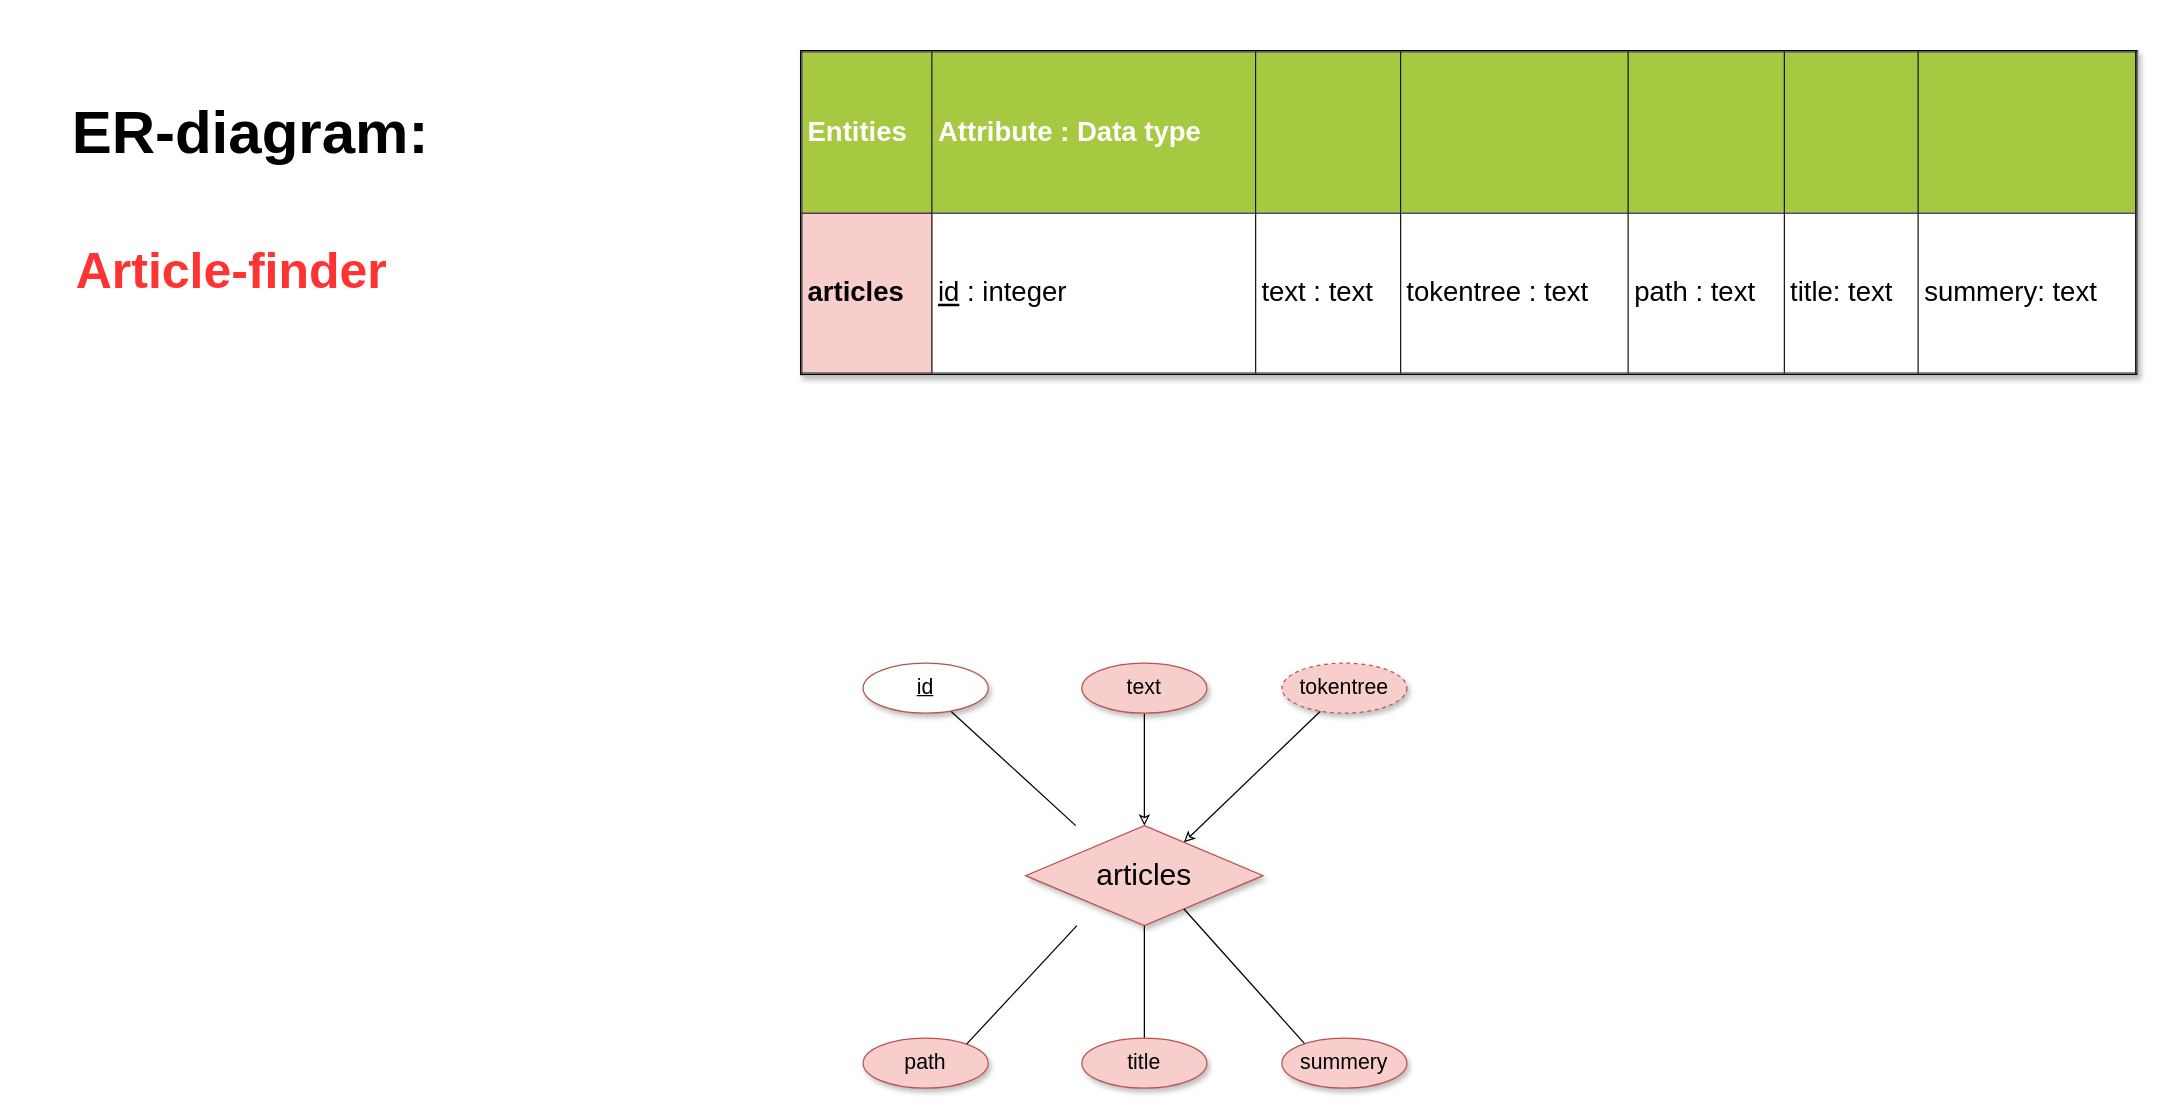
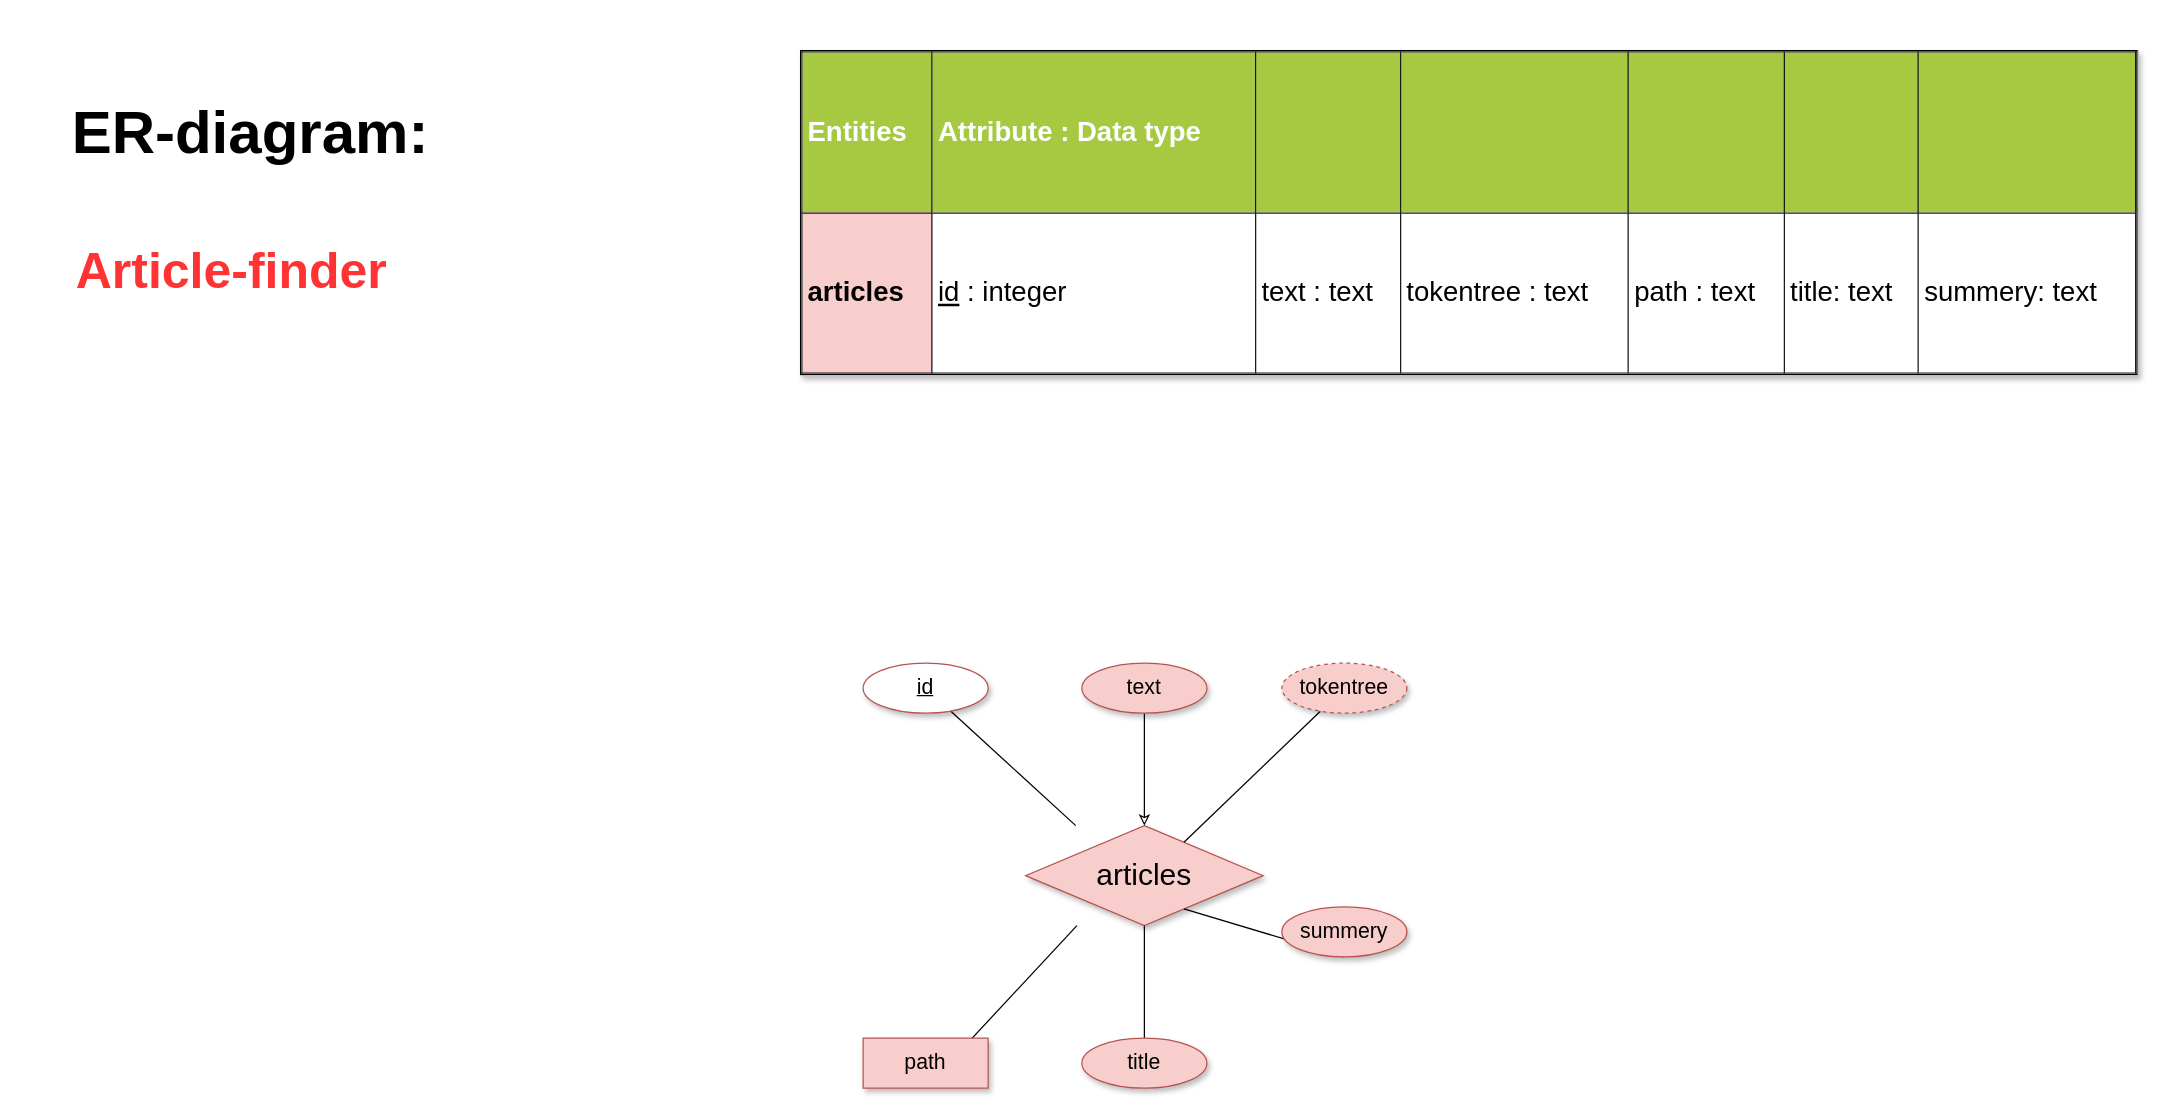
edge "tokentree" -> "articles": arrowhead classic -> none
node "path": shape ellipse -> rectangle
node "summery": moved (1344, 1063) -> (1344, 932)
